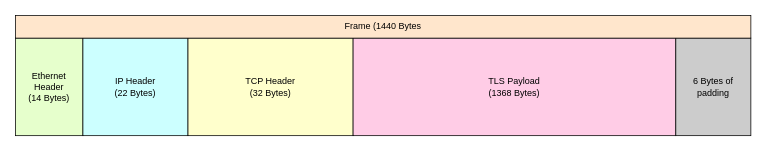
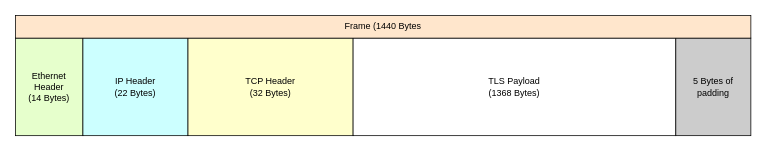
node "TLS Payload (1368 Bytes)": fillcolor #ffcce6 -> #ffffff
node "6 Bytes of padding": label "6 Bytes of padding" -> "5 Bytes of padding"
